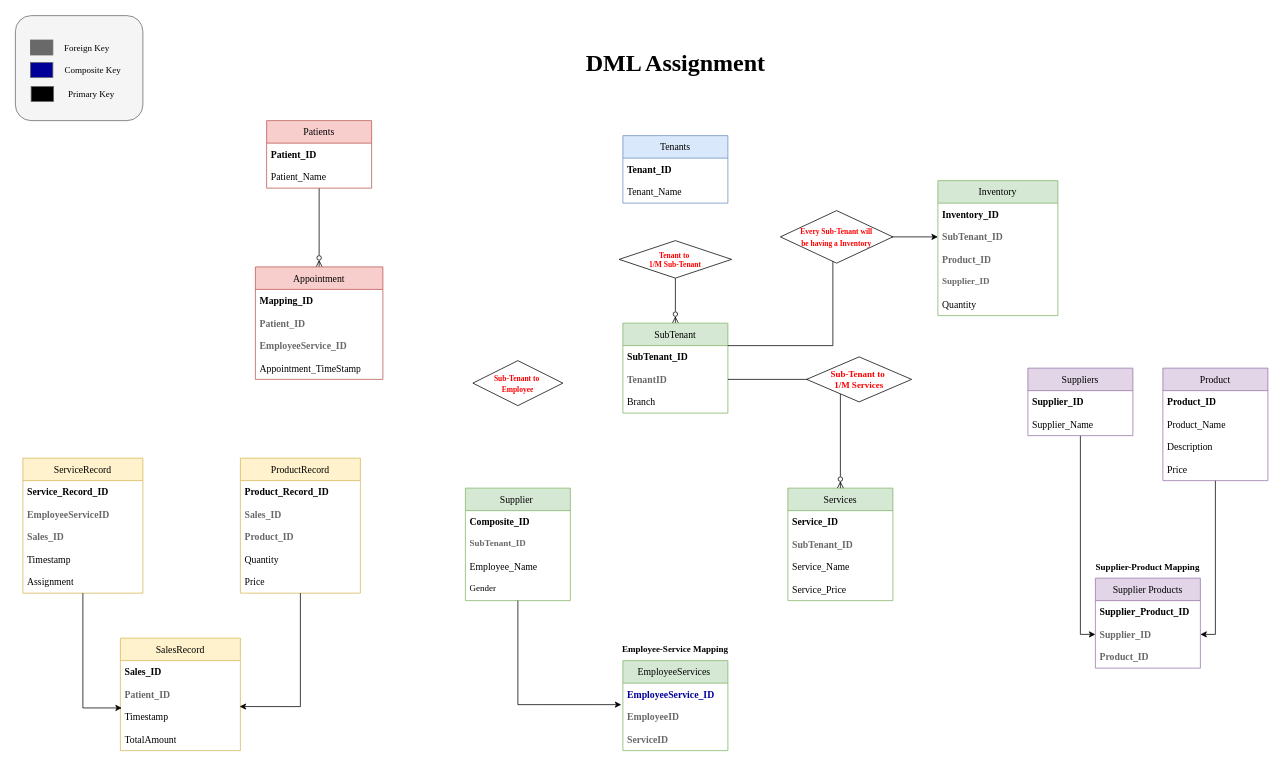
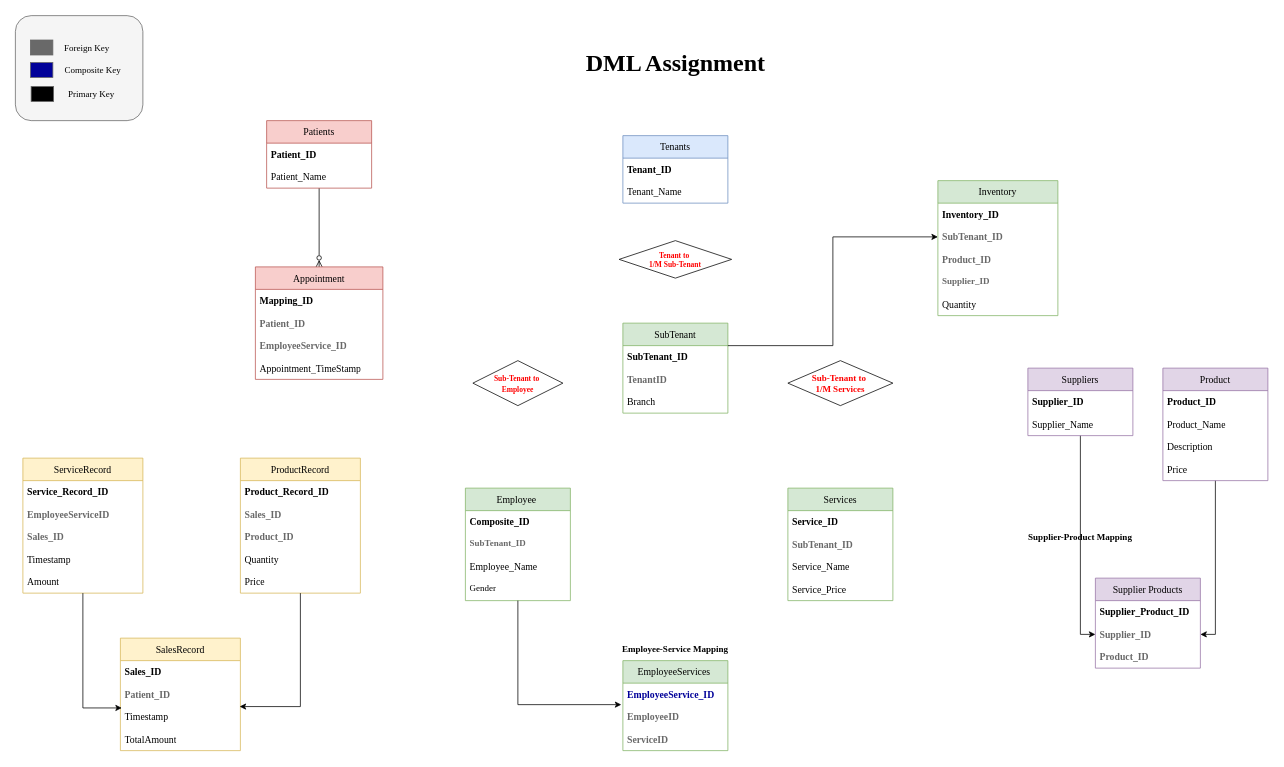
node "Every Sub-Tenant will be having a Inventory": removed
edge "Tenant to 1/M Sub-Tenant" -> "SubTenant": removed
edge "TenantID" -> "Services": removed
node "Sub-Tenant to 1/M Services": moved (859, 379) -> (840, 383)
node "Supplier": label "Supplier" -> "Employee"
node "Supplier-Product Mapping": moved (1148, 567) -> (1080, 537)
node "Assignment": label "Assignment" -> "Amount"
